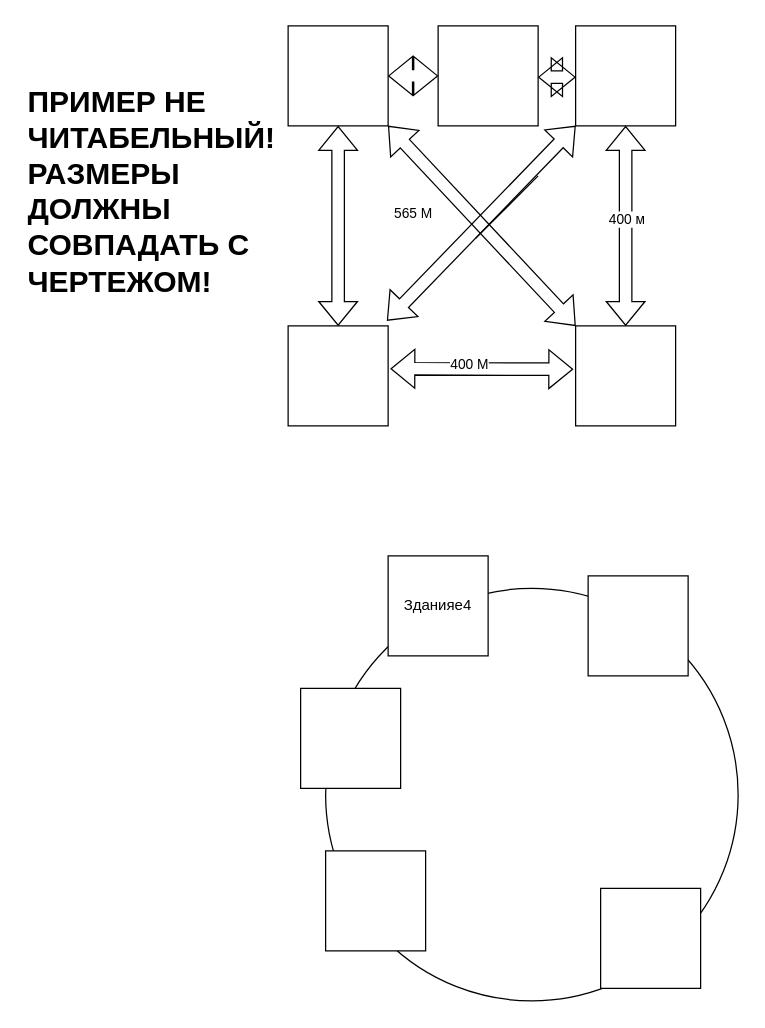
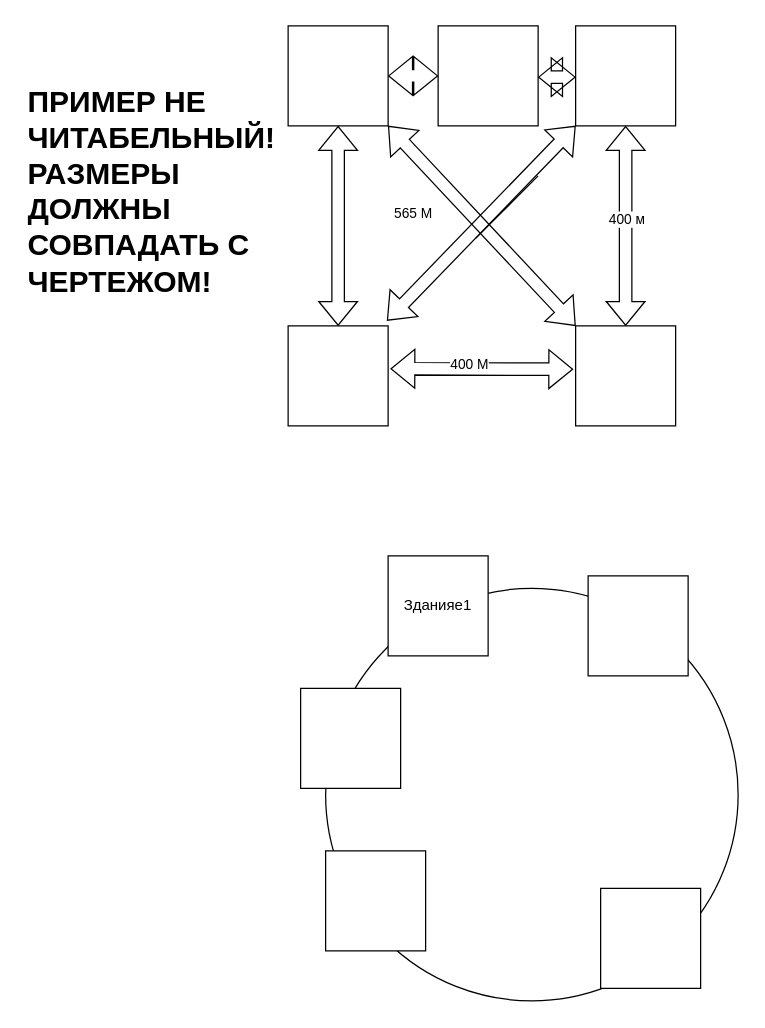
node "Зданияе4": label "Зданияе4" -> "Зданияе1"
